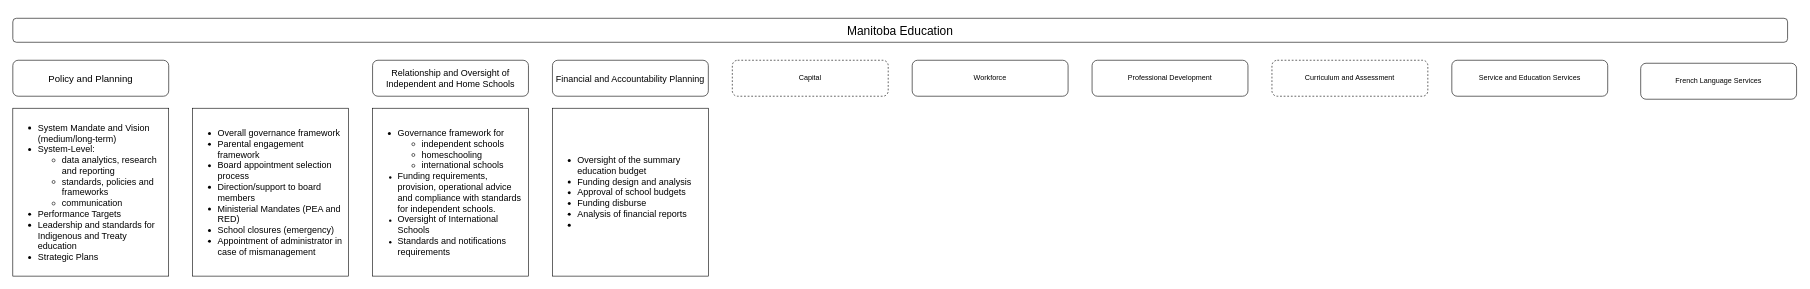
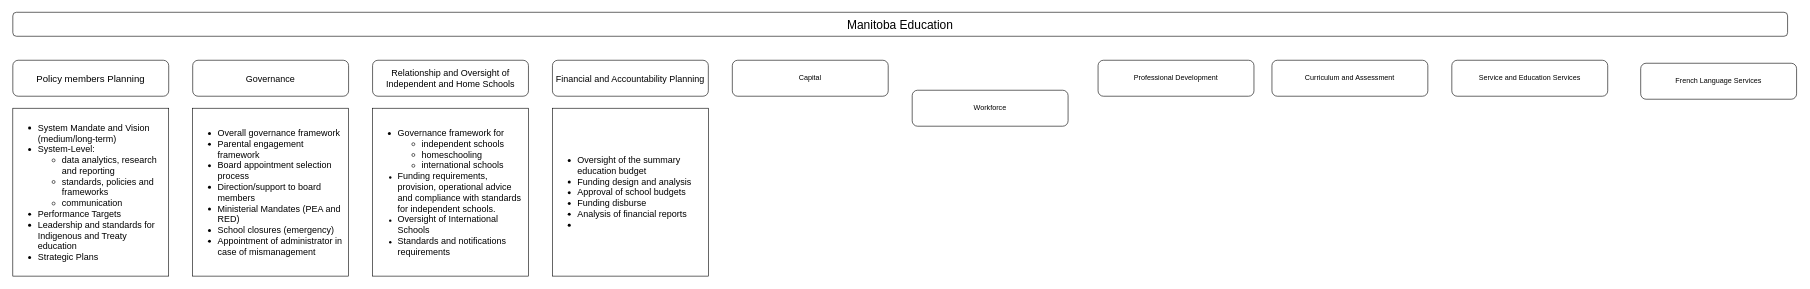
node "Manitoba Education": moved (900, 30) -> (900, 24)
node "Policy and Planning": label "Policy and Planning" -> "Policy members Planning"
node "Governance": added
node "Capital": style dashed -> solid
node "Workforce": moved (990, 78) -> (990, 108)
node "Professional Development": moved (1170, 78) -> (1176, 78)
node "Curriculum and Assessment": style dashed -> solid
